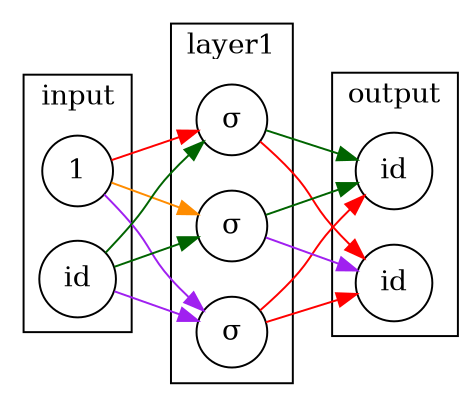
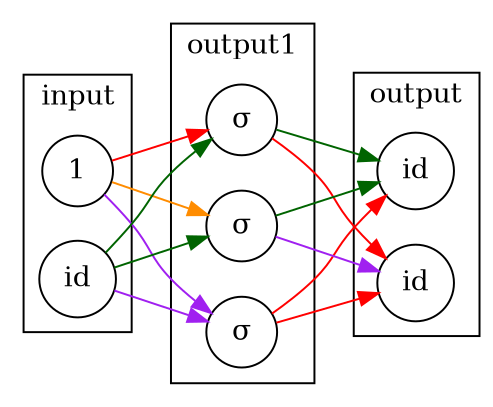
cluster "layer1": label "layer1" -> "output1"
